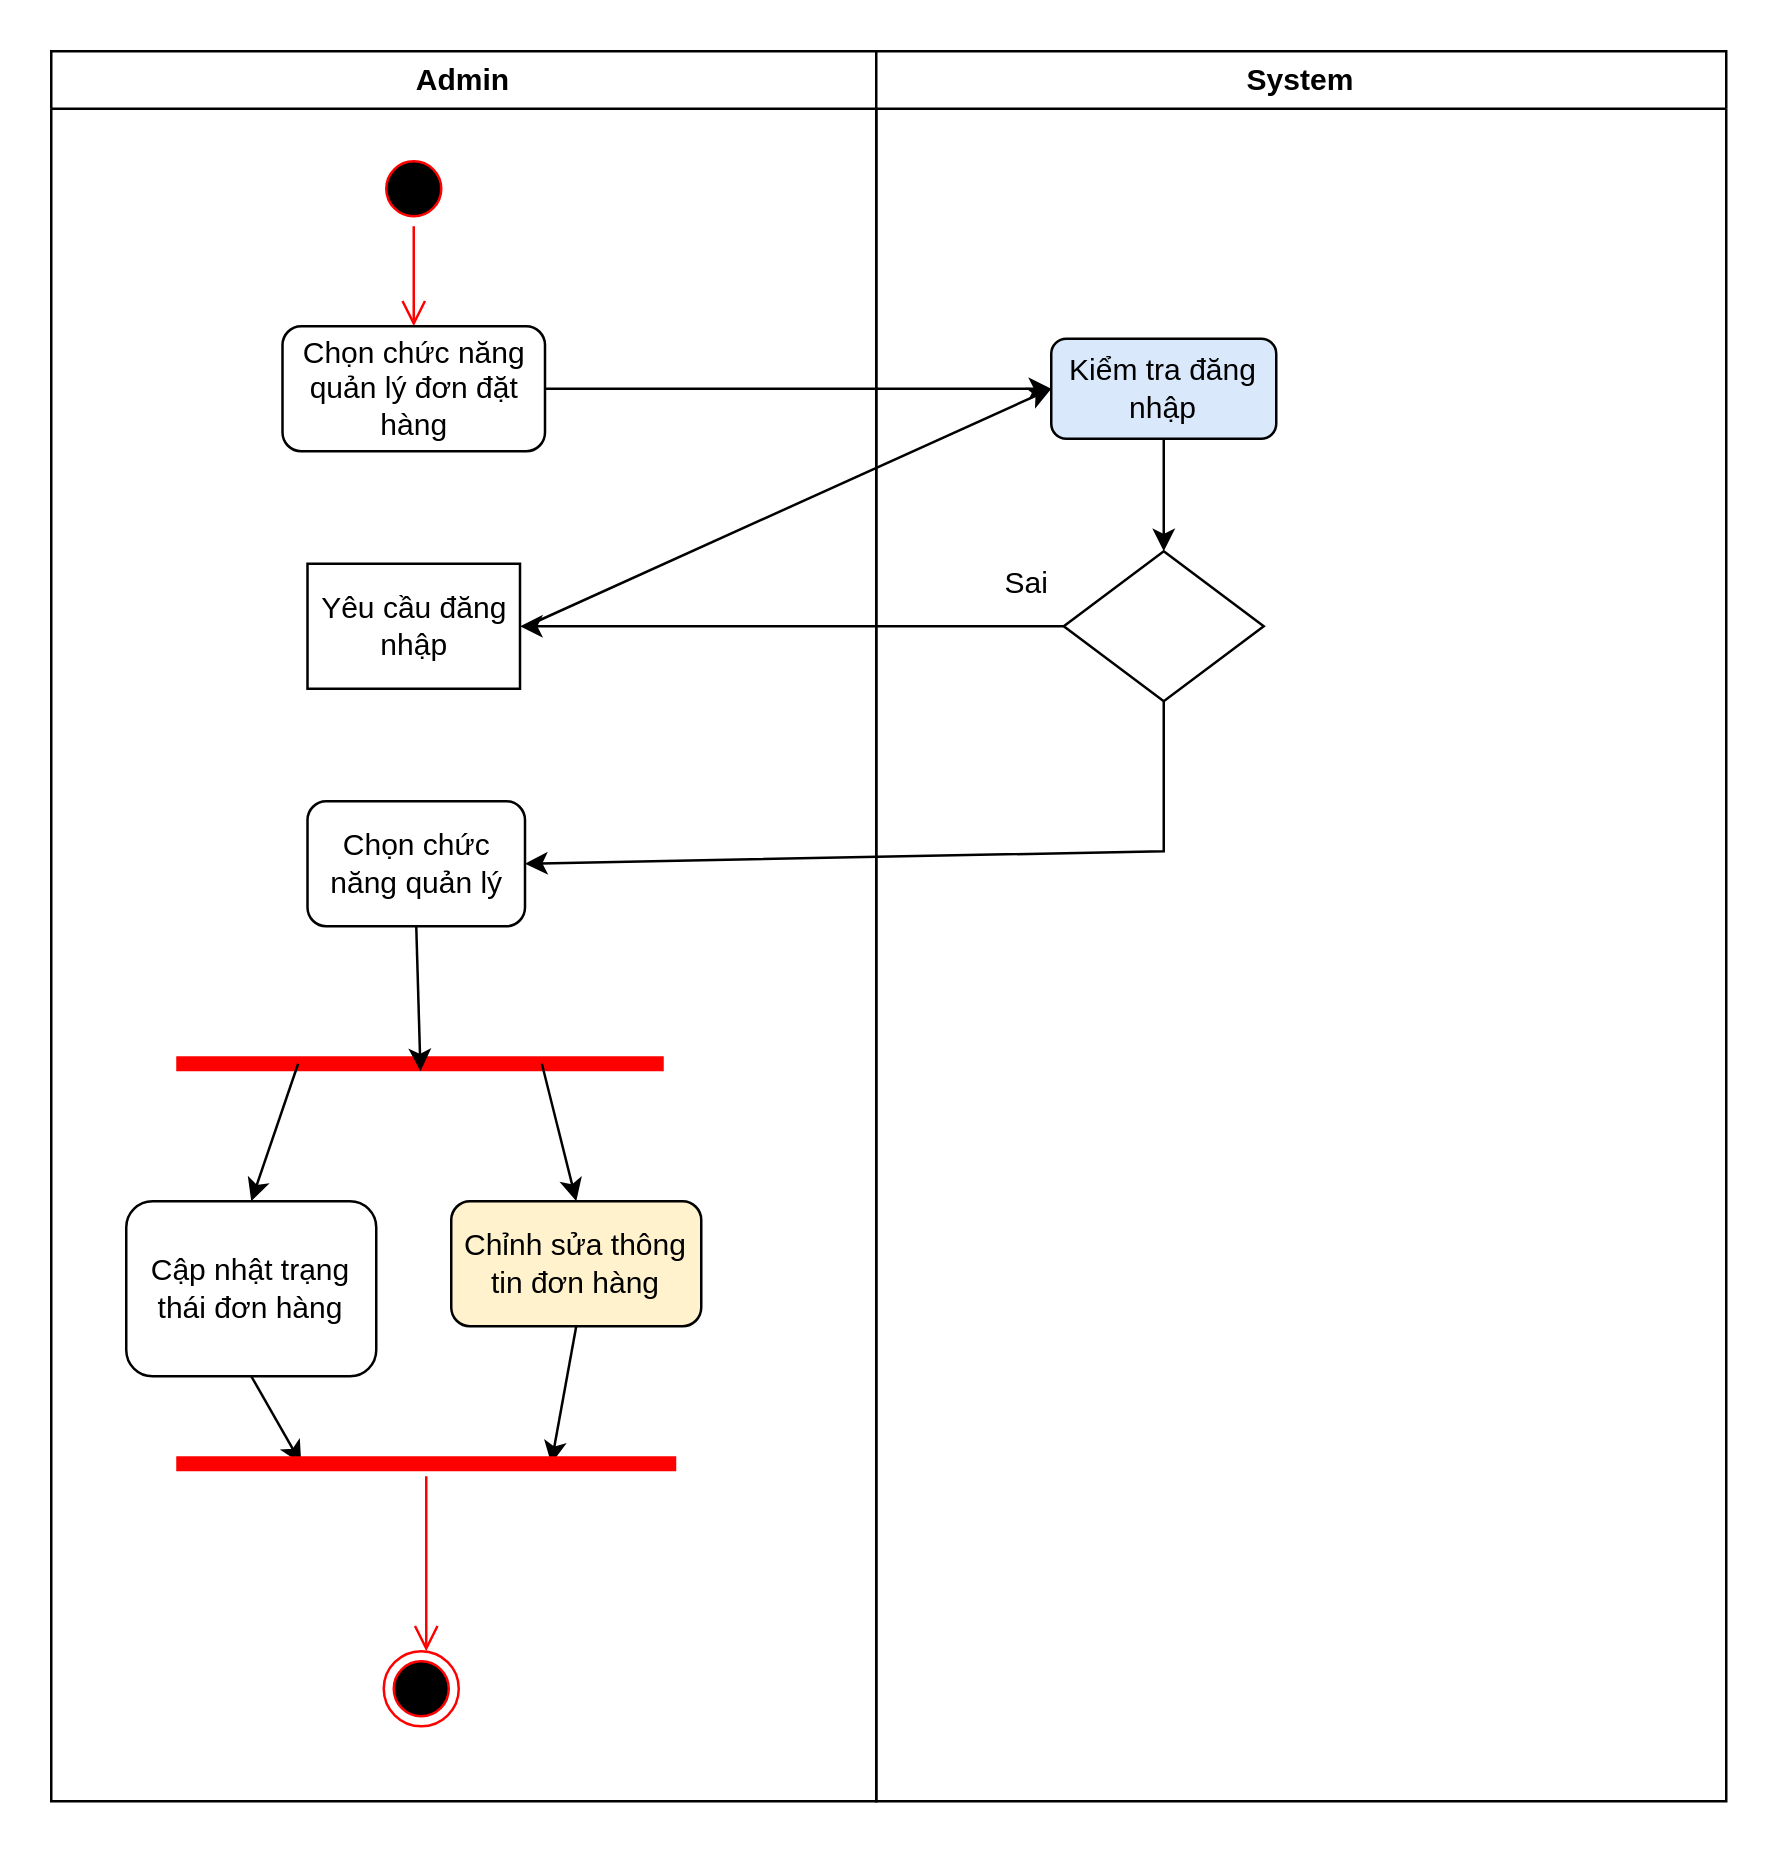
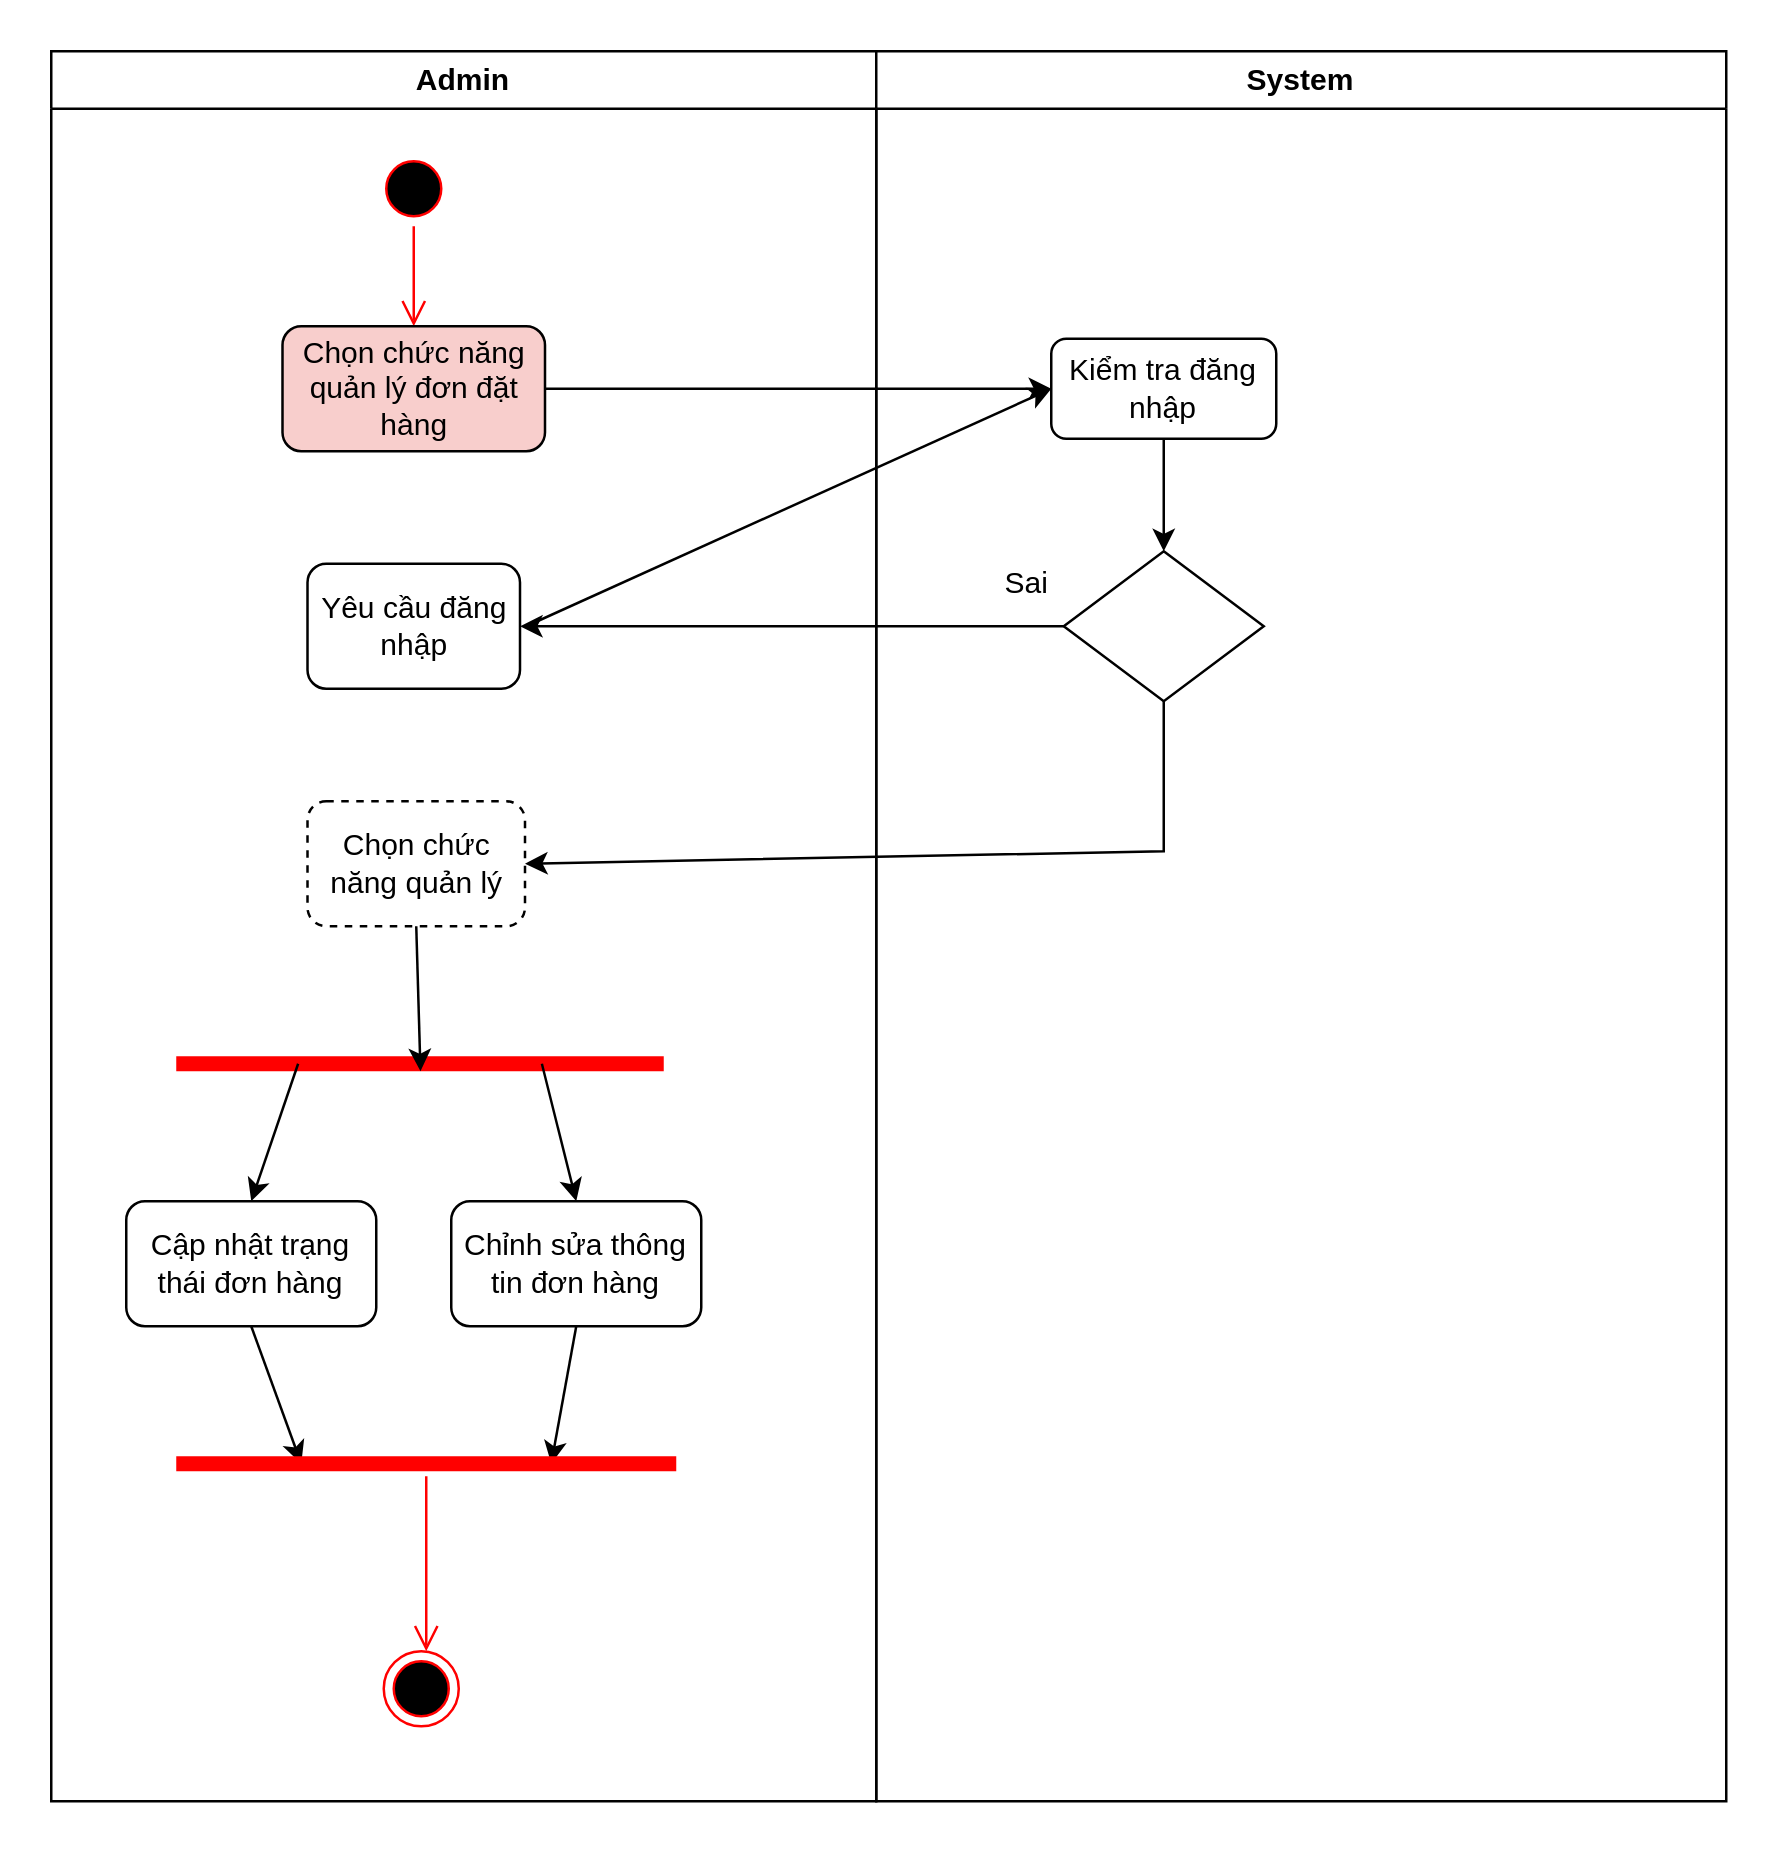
node "Chọn chức năng quản lý đơn đặt hàng": fillcolor #ffffff -> #f8cecc
node "Kiểm tra đăng nhập": fillcolor #dae8fc -> #ffffff
node "Yêu cầu đăng nhập": shape rectangle -> rounded rectangle
node "Chọn chức năng quản lý": style solid -> dashed
node "Chỉnh sửa thông tin đơn hàng": fillcolor #fff2cc -> #ffffff
node "Cập nhật trạng thái đơn hàng": size 250x175 -> 250x125
